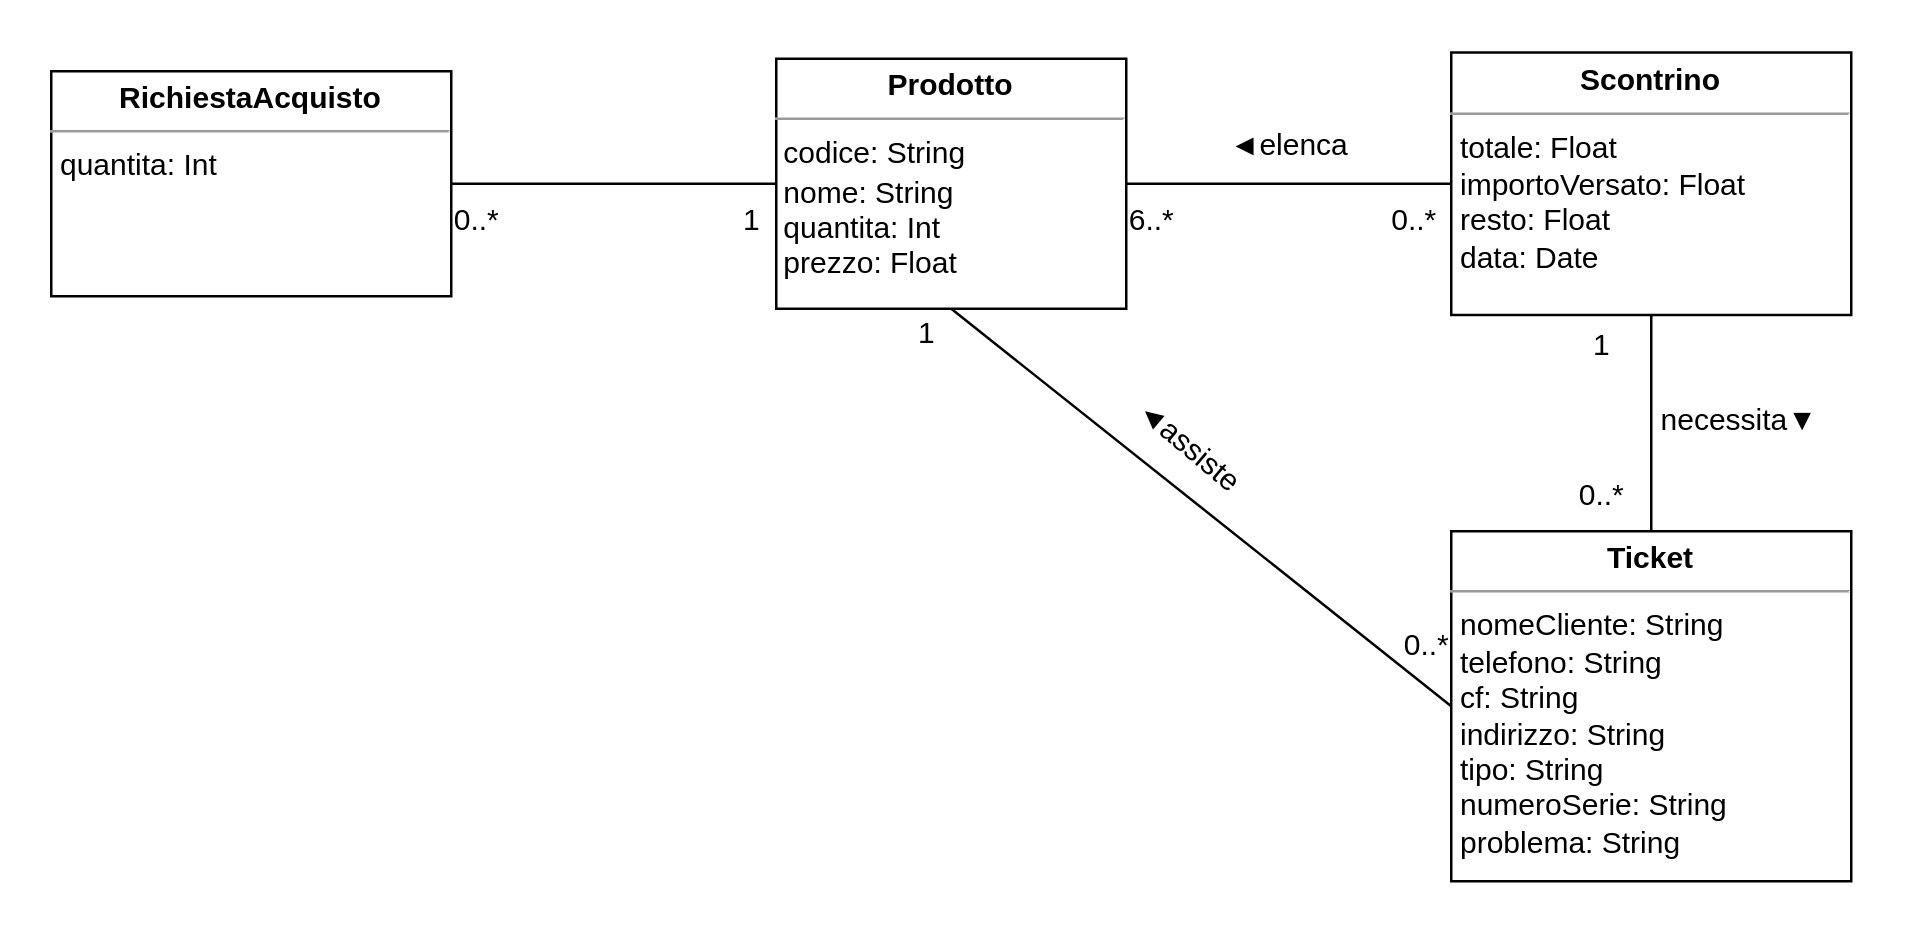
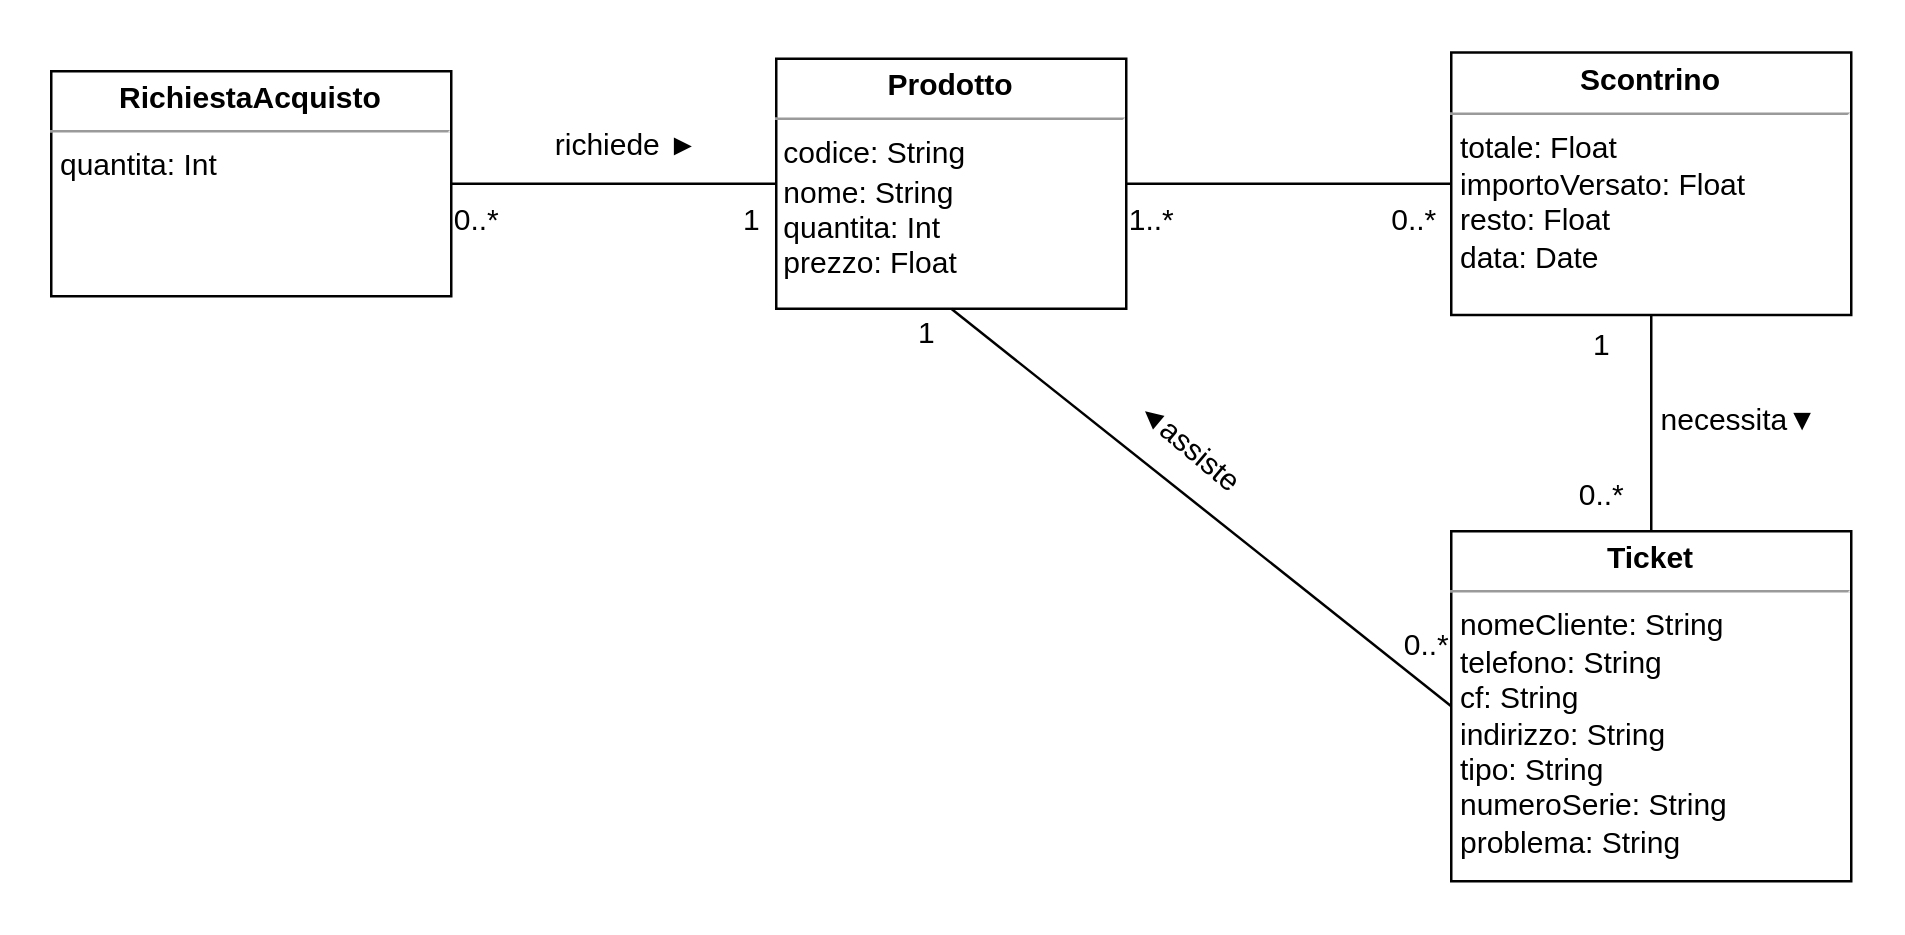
node "richiede ►": added
node "◄elenca": removed
node "6..*": label "6..*" -> "1..*"
